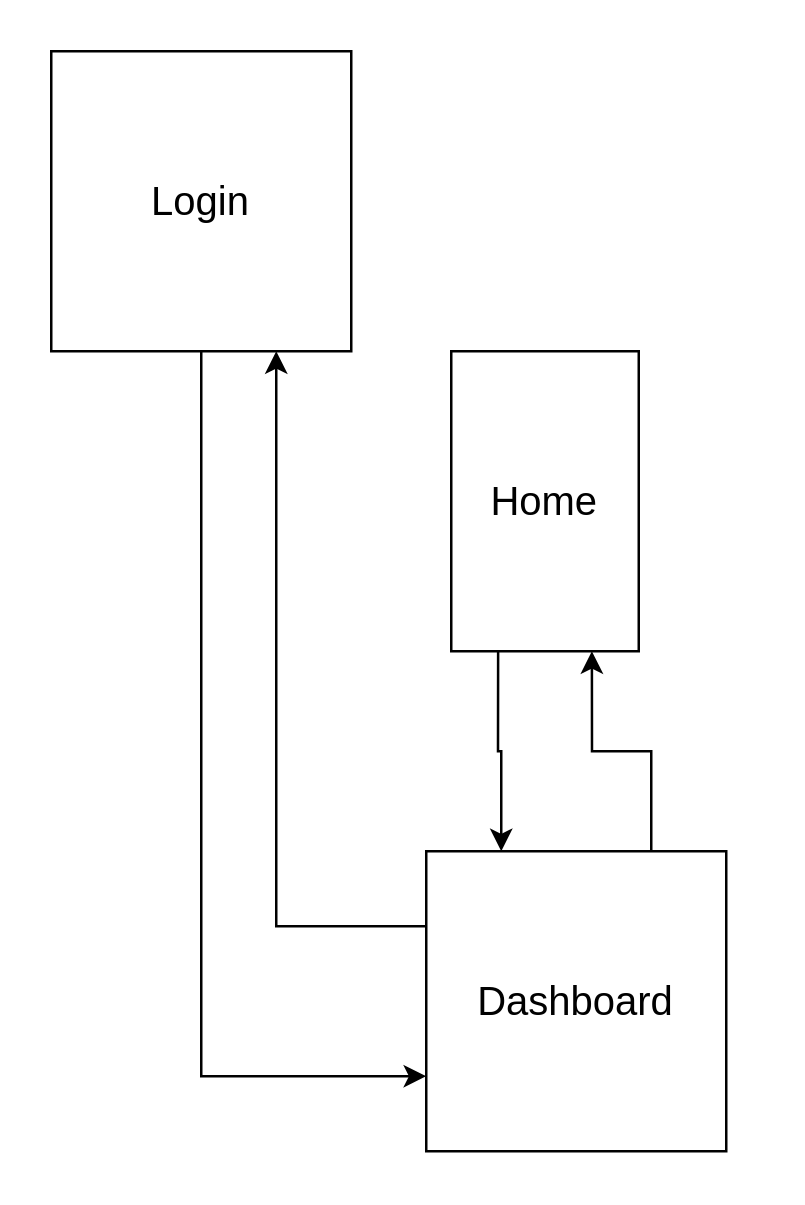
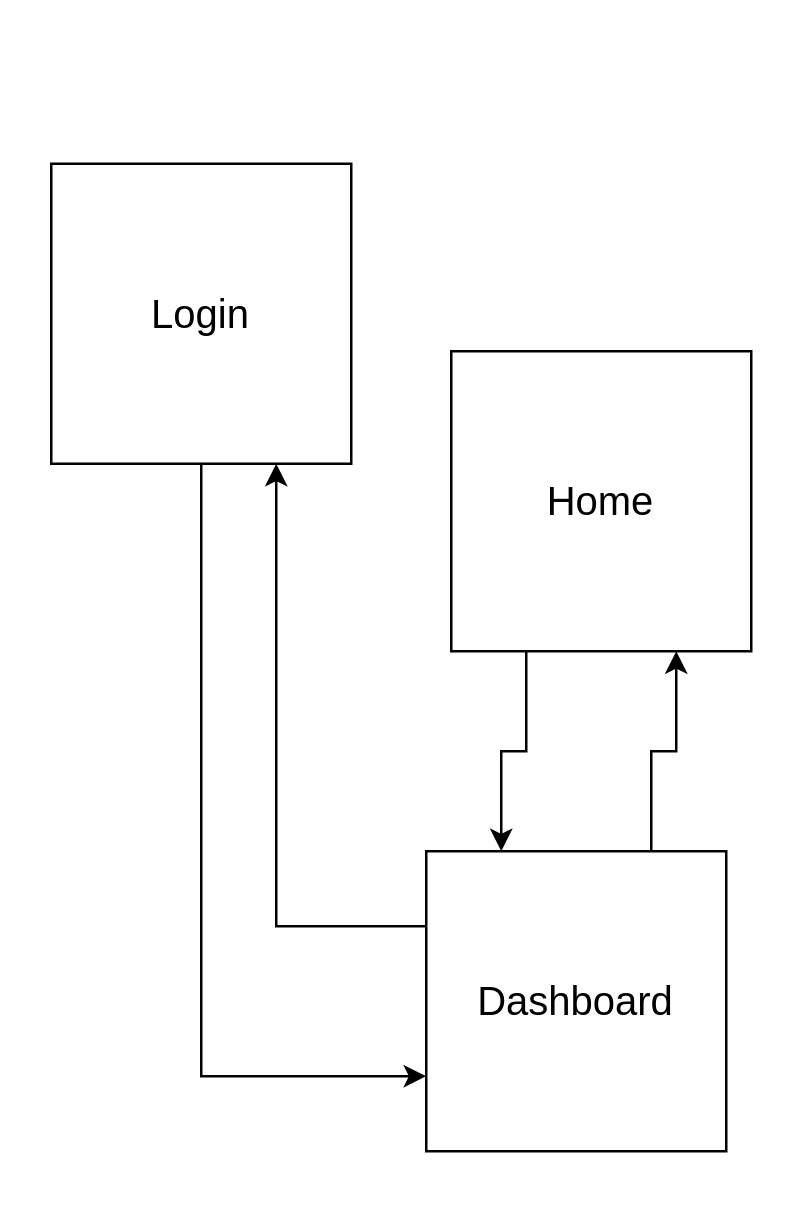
node "Login": moved (201, 201) -> (201, 314)
node "Home": size 188x300 -> 300x300
